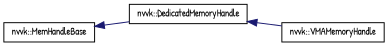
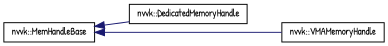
edge "nvvk::VMAMemoryHandle" -> "nvvk::DedicatedMemoryHandle": now "nvvk::VMAMemoryHandle" -> "nvvk::MemHandleBase"
